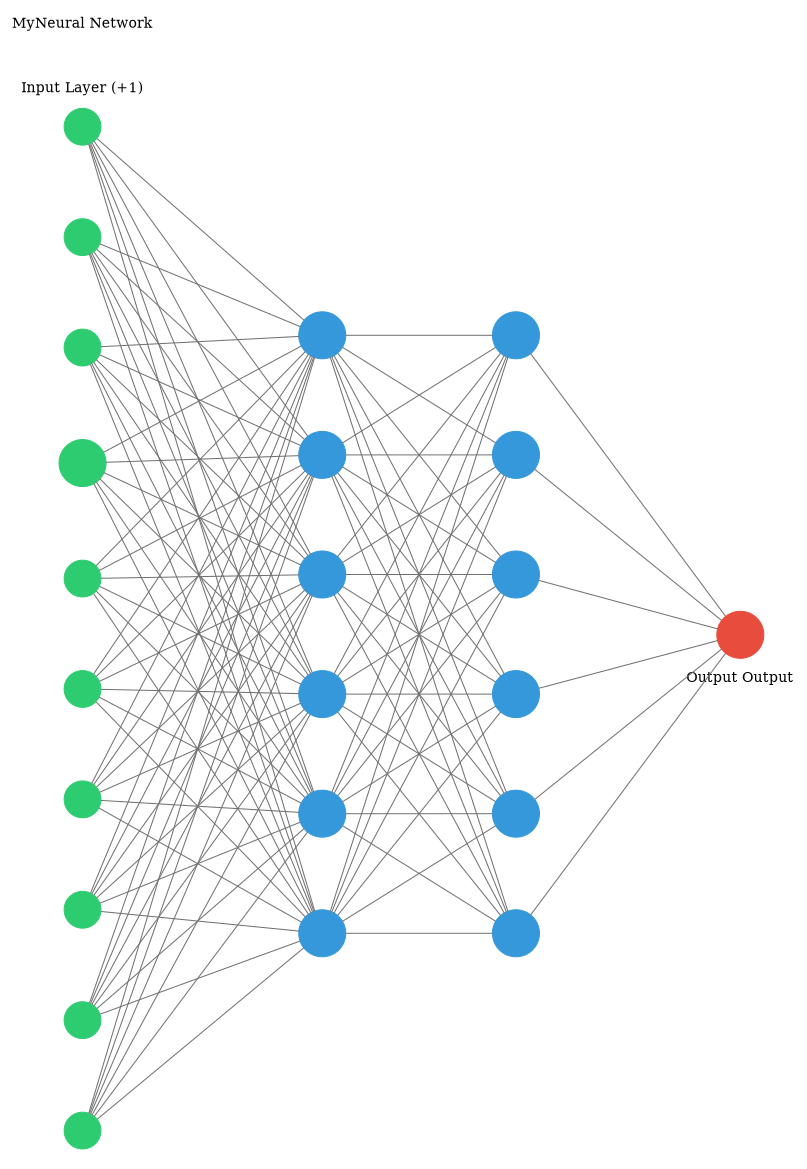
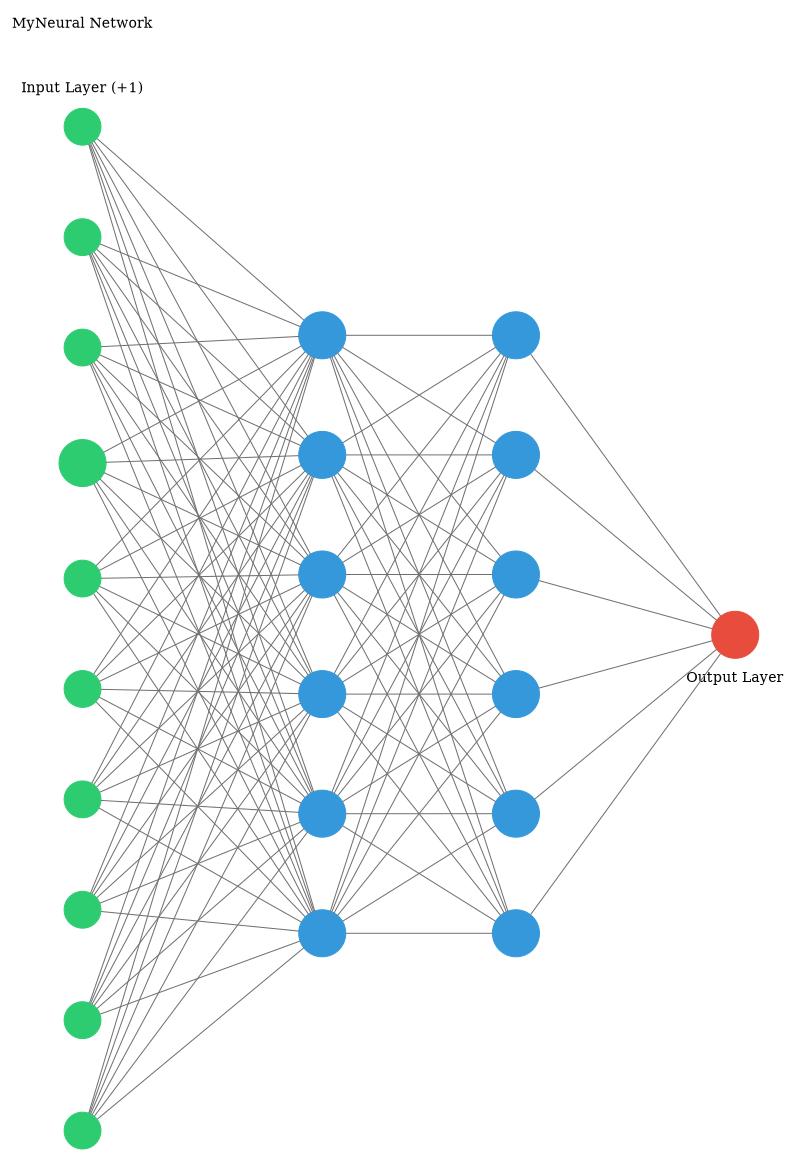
cluster "Output Output": label "Output Output" -> "Output Layer"
